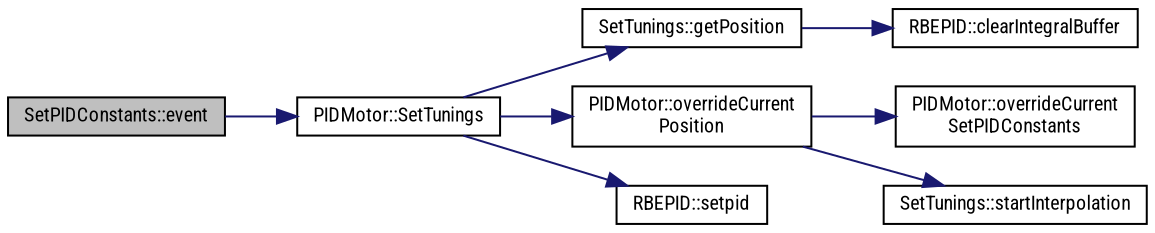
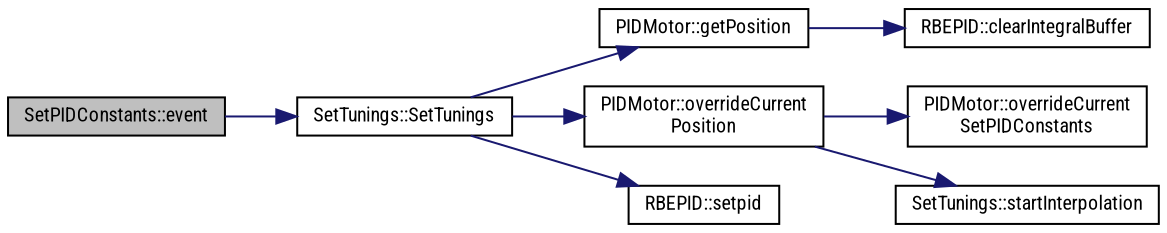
node "SetTunings::getPosition": label "SetTunings::getPosition" -> "PIDMotor::getPosition"
node "PIDMotor::SetTunings": label "PIDMotor::SetTunings" -> "SetTunings::SetTunings"
